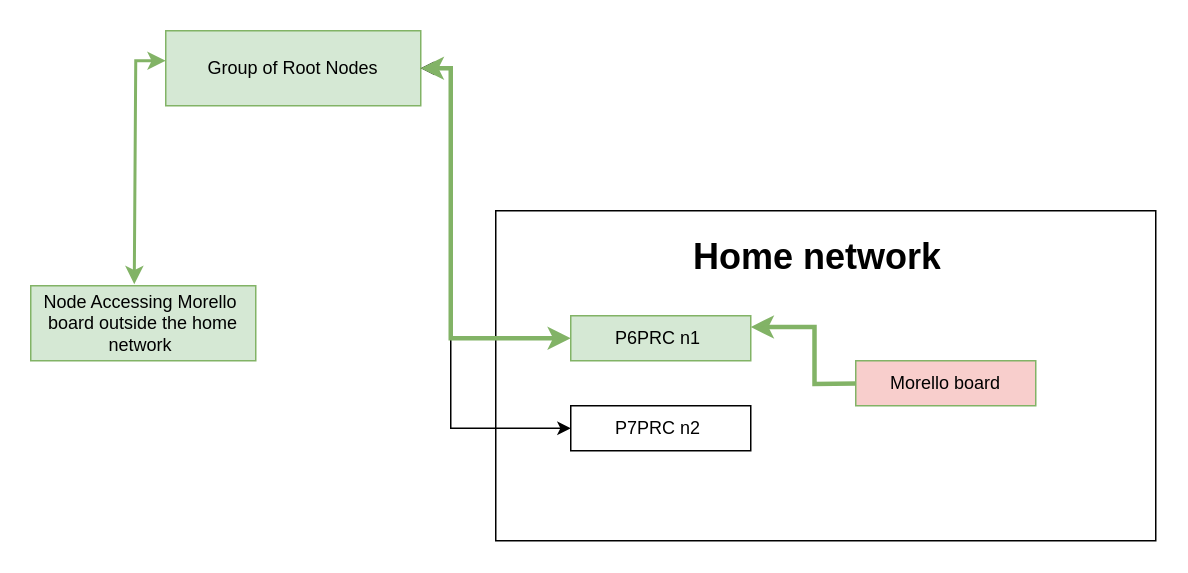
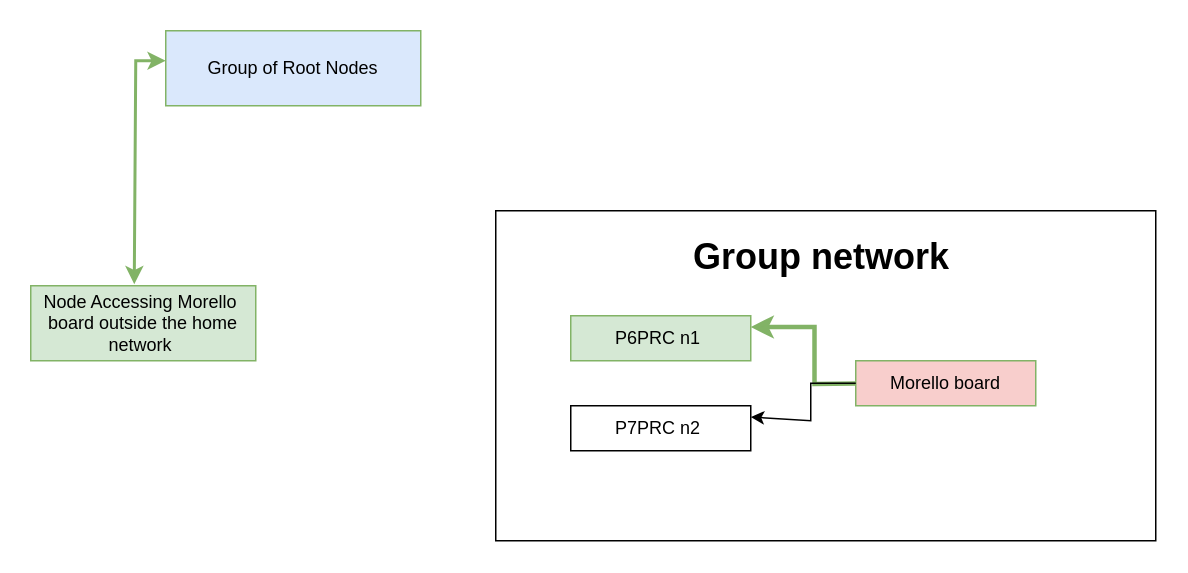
node "Group of Root Nodes": fillcolor #d5e8d4 -> #dae8fc
node "Home network": label "Home network" -> "Group network"
edge "Group of Root Nodes" -- "P6PRC n1": removed
edge "Morello board" -> "P7PRC n2": added
edge "Group of Root Nodes" -- "P7PRC n2": removed
